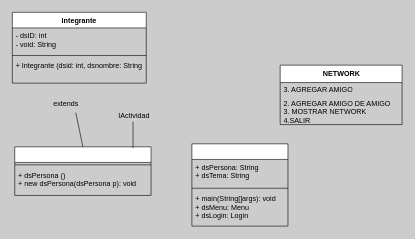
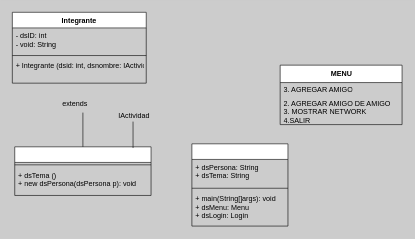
node "+ Integrante (dsid: int, dsnombre: String )": label "+ Integrante (dsid: int, dsnombre: String )" -> "+ Integrante (dsid: int, dsnombre: IActividad )"
node "NETWORK": label "NETWORK" -> "MENU"
node "extends": moved (74, 104) -> (83, 104)
node "+ dsPersona () + new dsPersona(dsPersona p): void": label "+ dsPersona () + new dsPersona(dsPersona p): void" -> "+ dsTema () + new dsPersona(dsPersona p): void"
